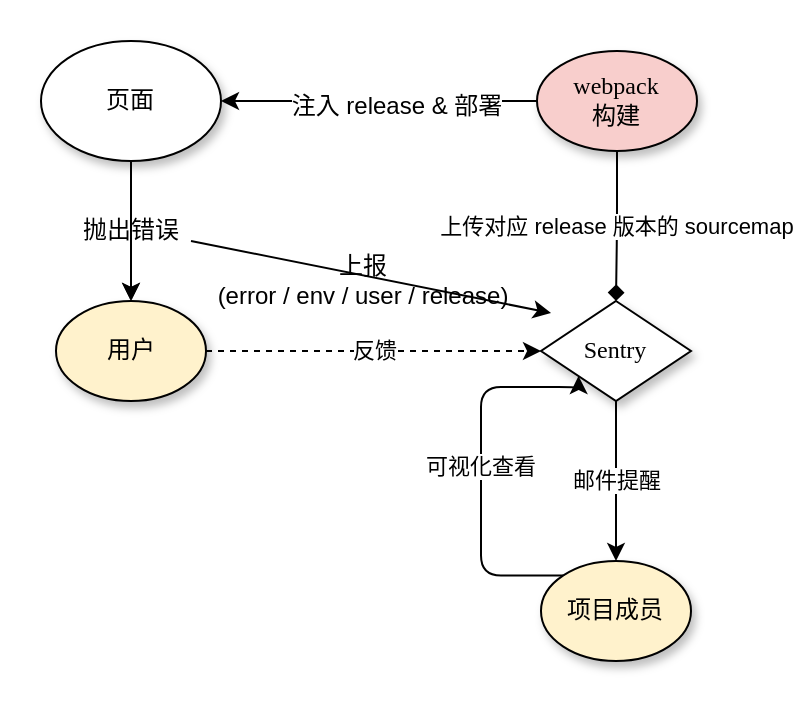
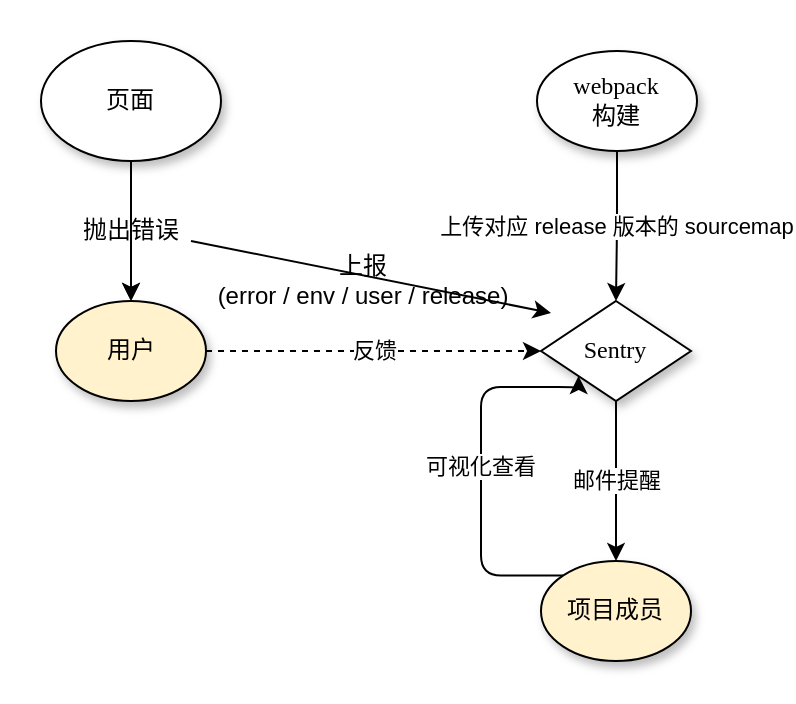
edge "webpack 构建" -> "页面": removed, label "注入 release & 部署"
node "webpack 构建": fillcolor #f8cecc -> #ffffff
edge "webpack 构建" -> "Sentry": arrowhead diamond -> classic
